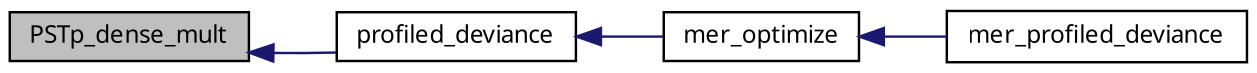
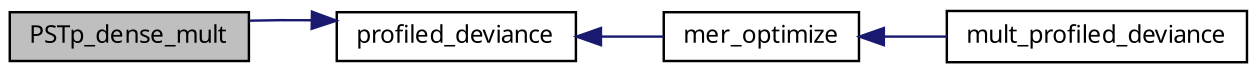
node "mer_profiled_deviance": label "mer_profiled_deviance" -> "mult_profiled_deviance"
edge "profiled_deviance" -> "PSTp_dense_mult": reversed
